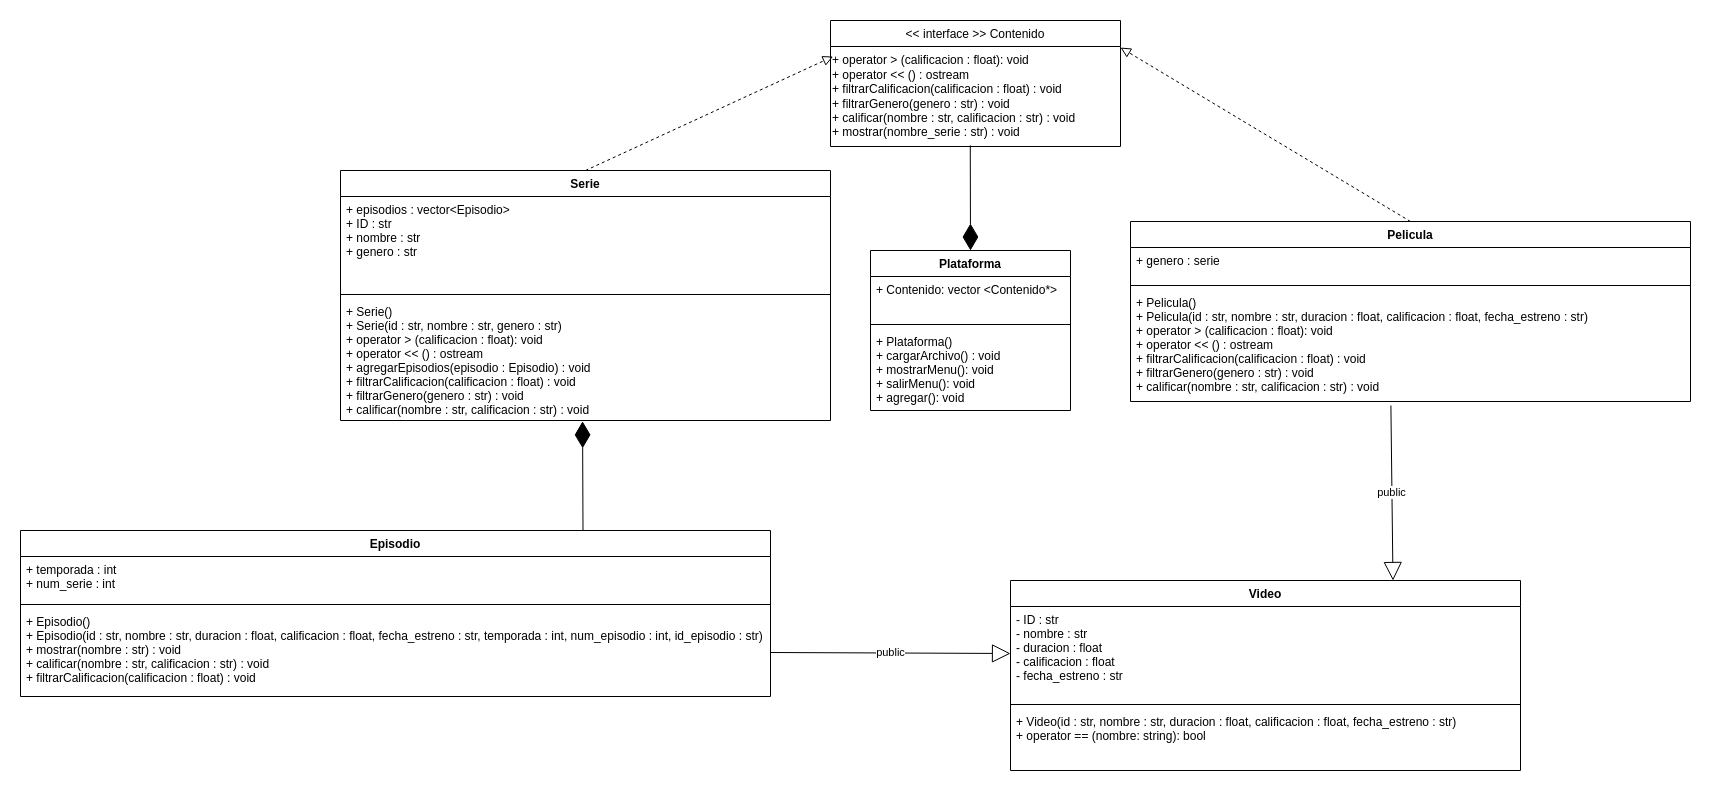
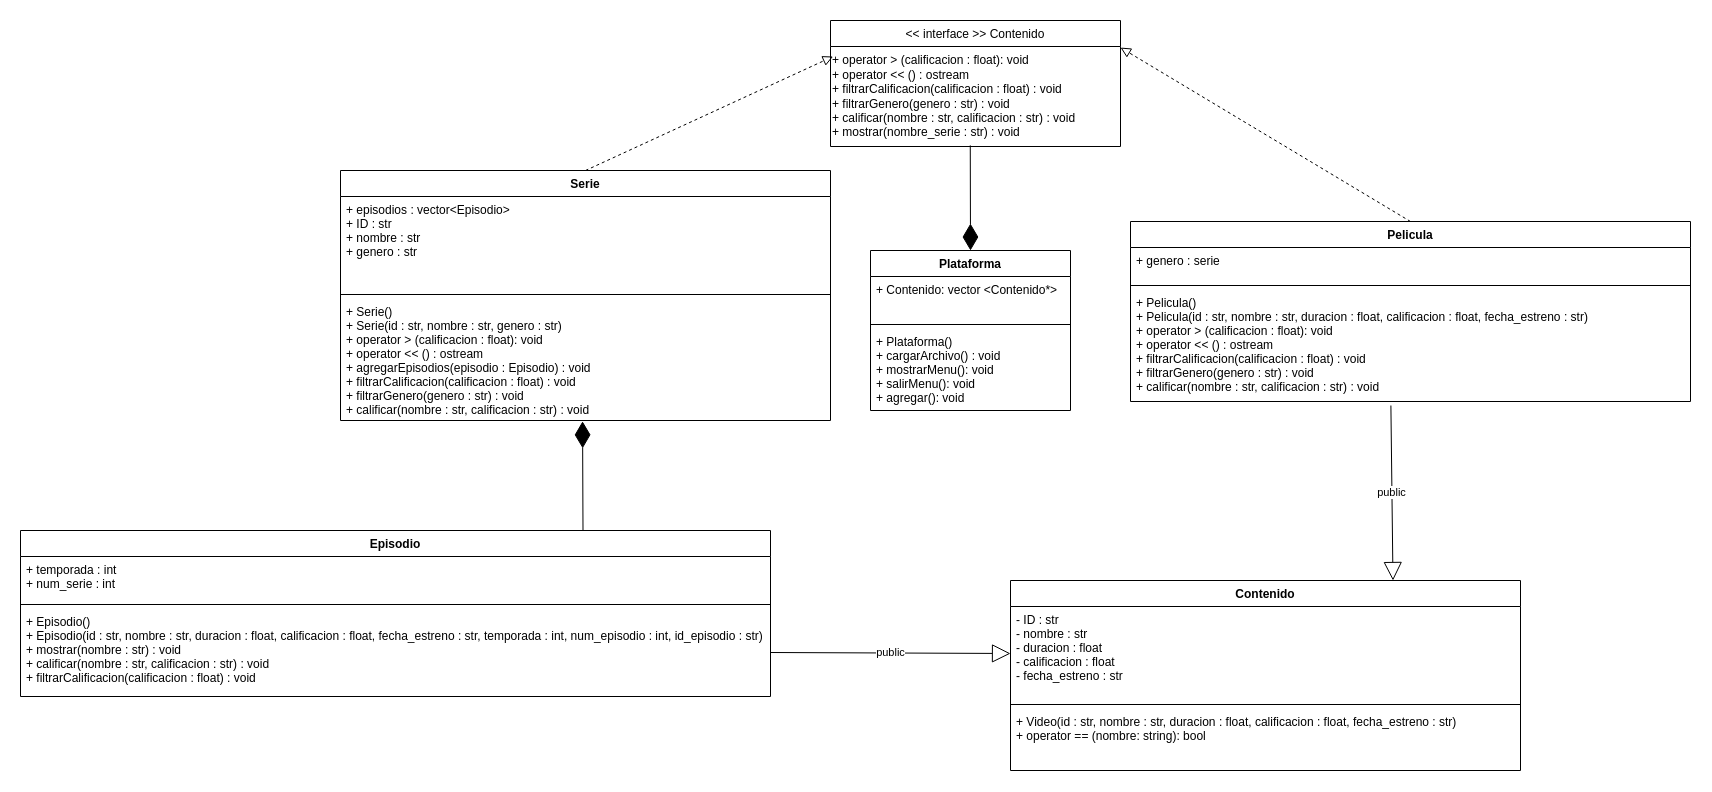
node "Video": label "Video" -> "Contenido"
